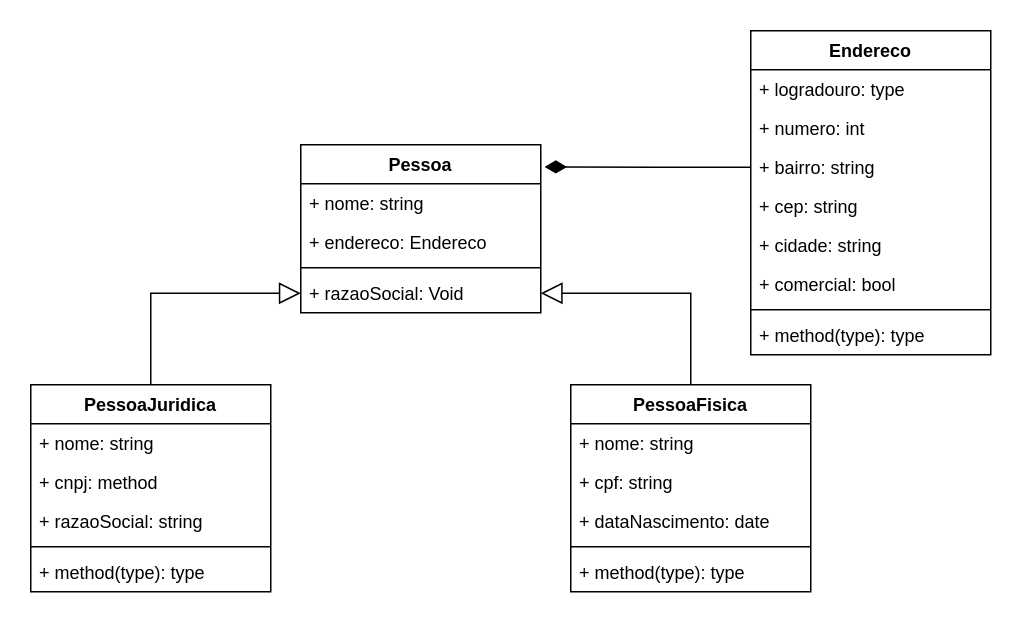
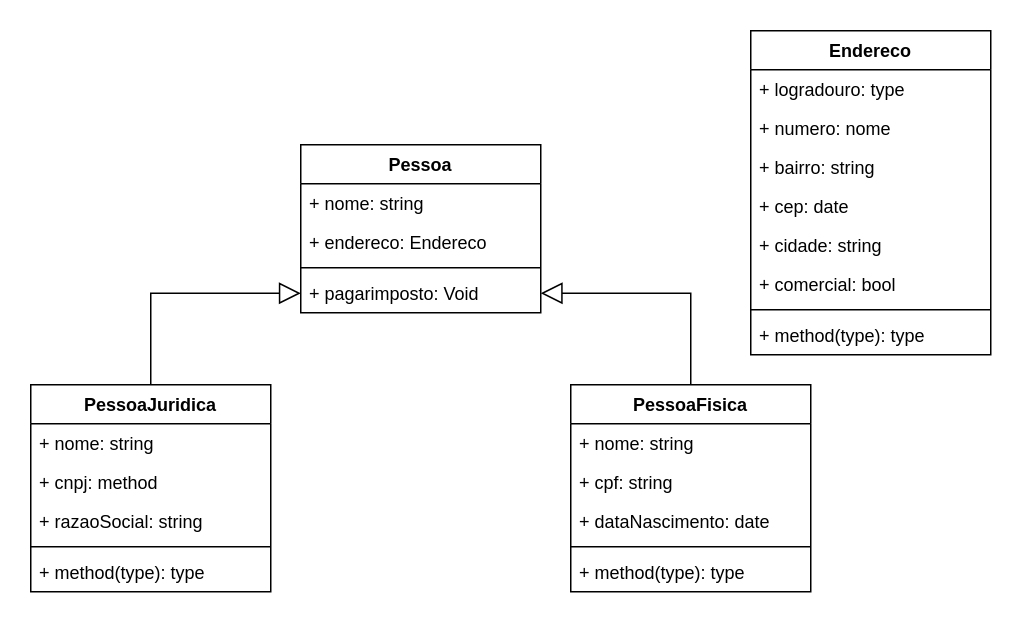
node "+ numero: int": label "+ numero: int" -> "+ numero: nome"
edge "+ bairro: string" -> "Pessoa": removed
node "+ cep: string": label "+ cep: string" -> "+ cep: date"
node "+ razaoSocial: Void": label "+ razaoSocial: Void" -> "+ pagarimposto: Void"
